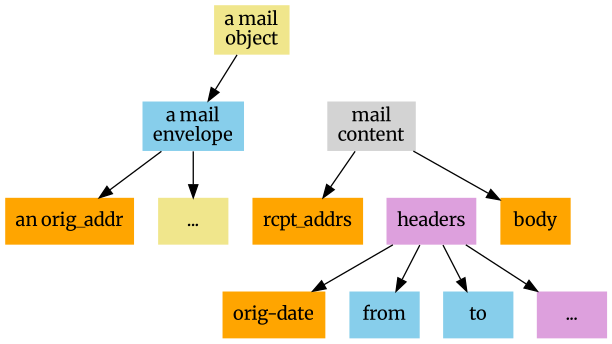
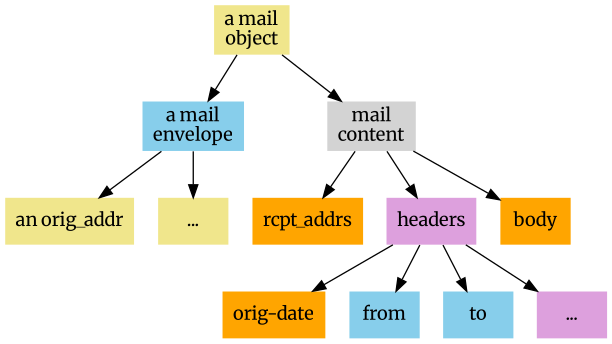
edge "a mail object" -> "mail content": added
edge "mail content" -> "headers": added
node "an orig_addr": fillcolor orange -> khaki
